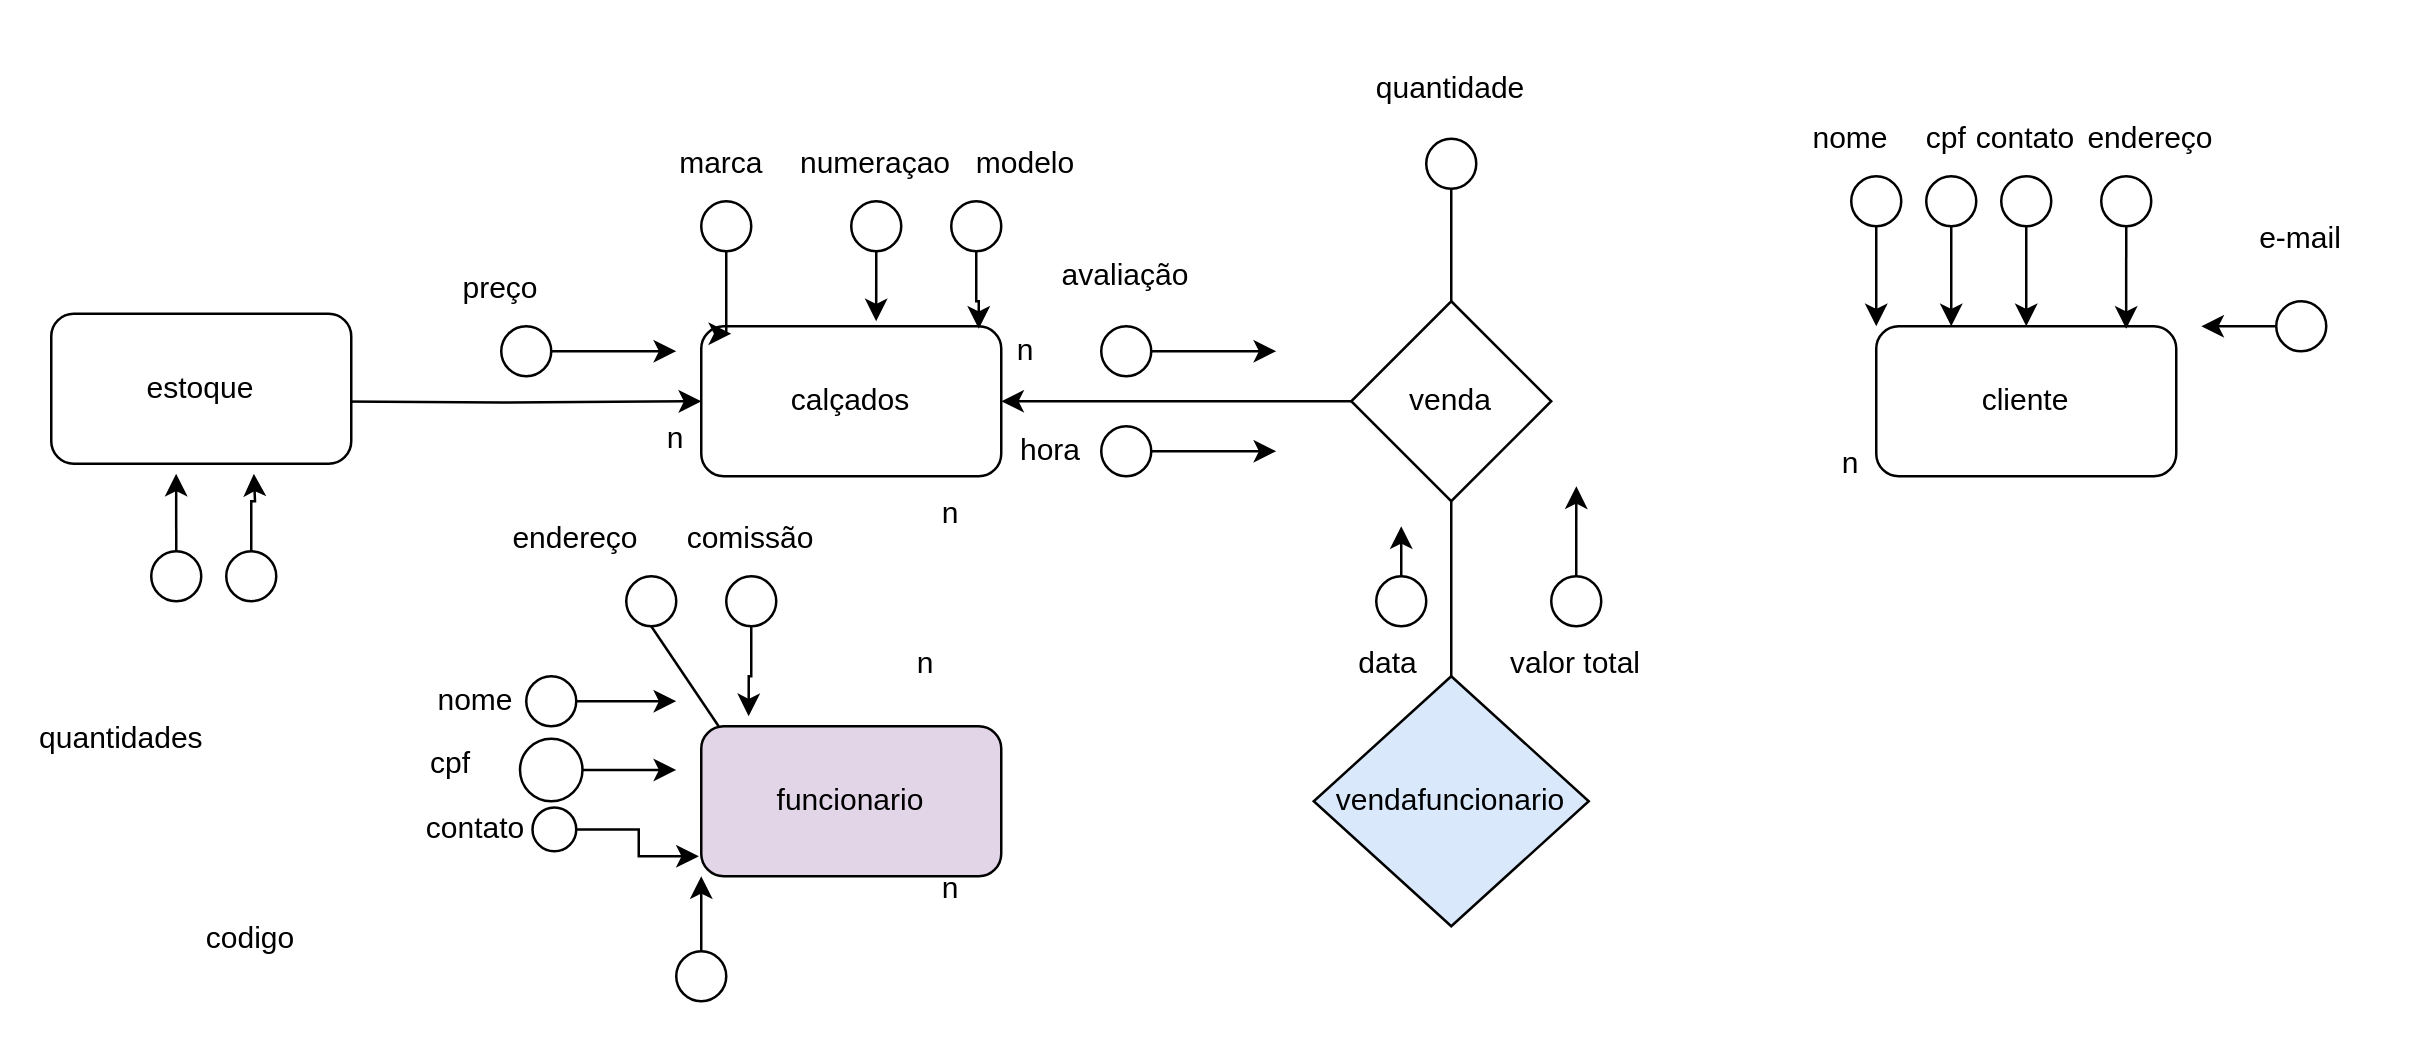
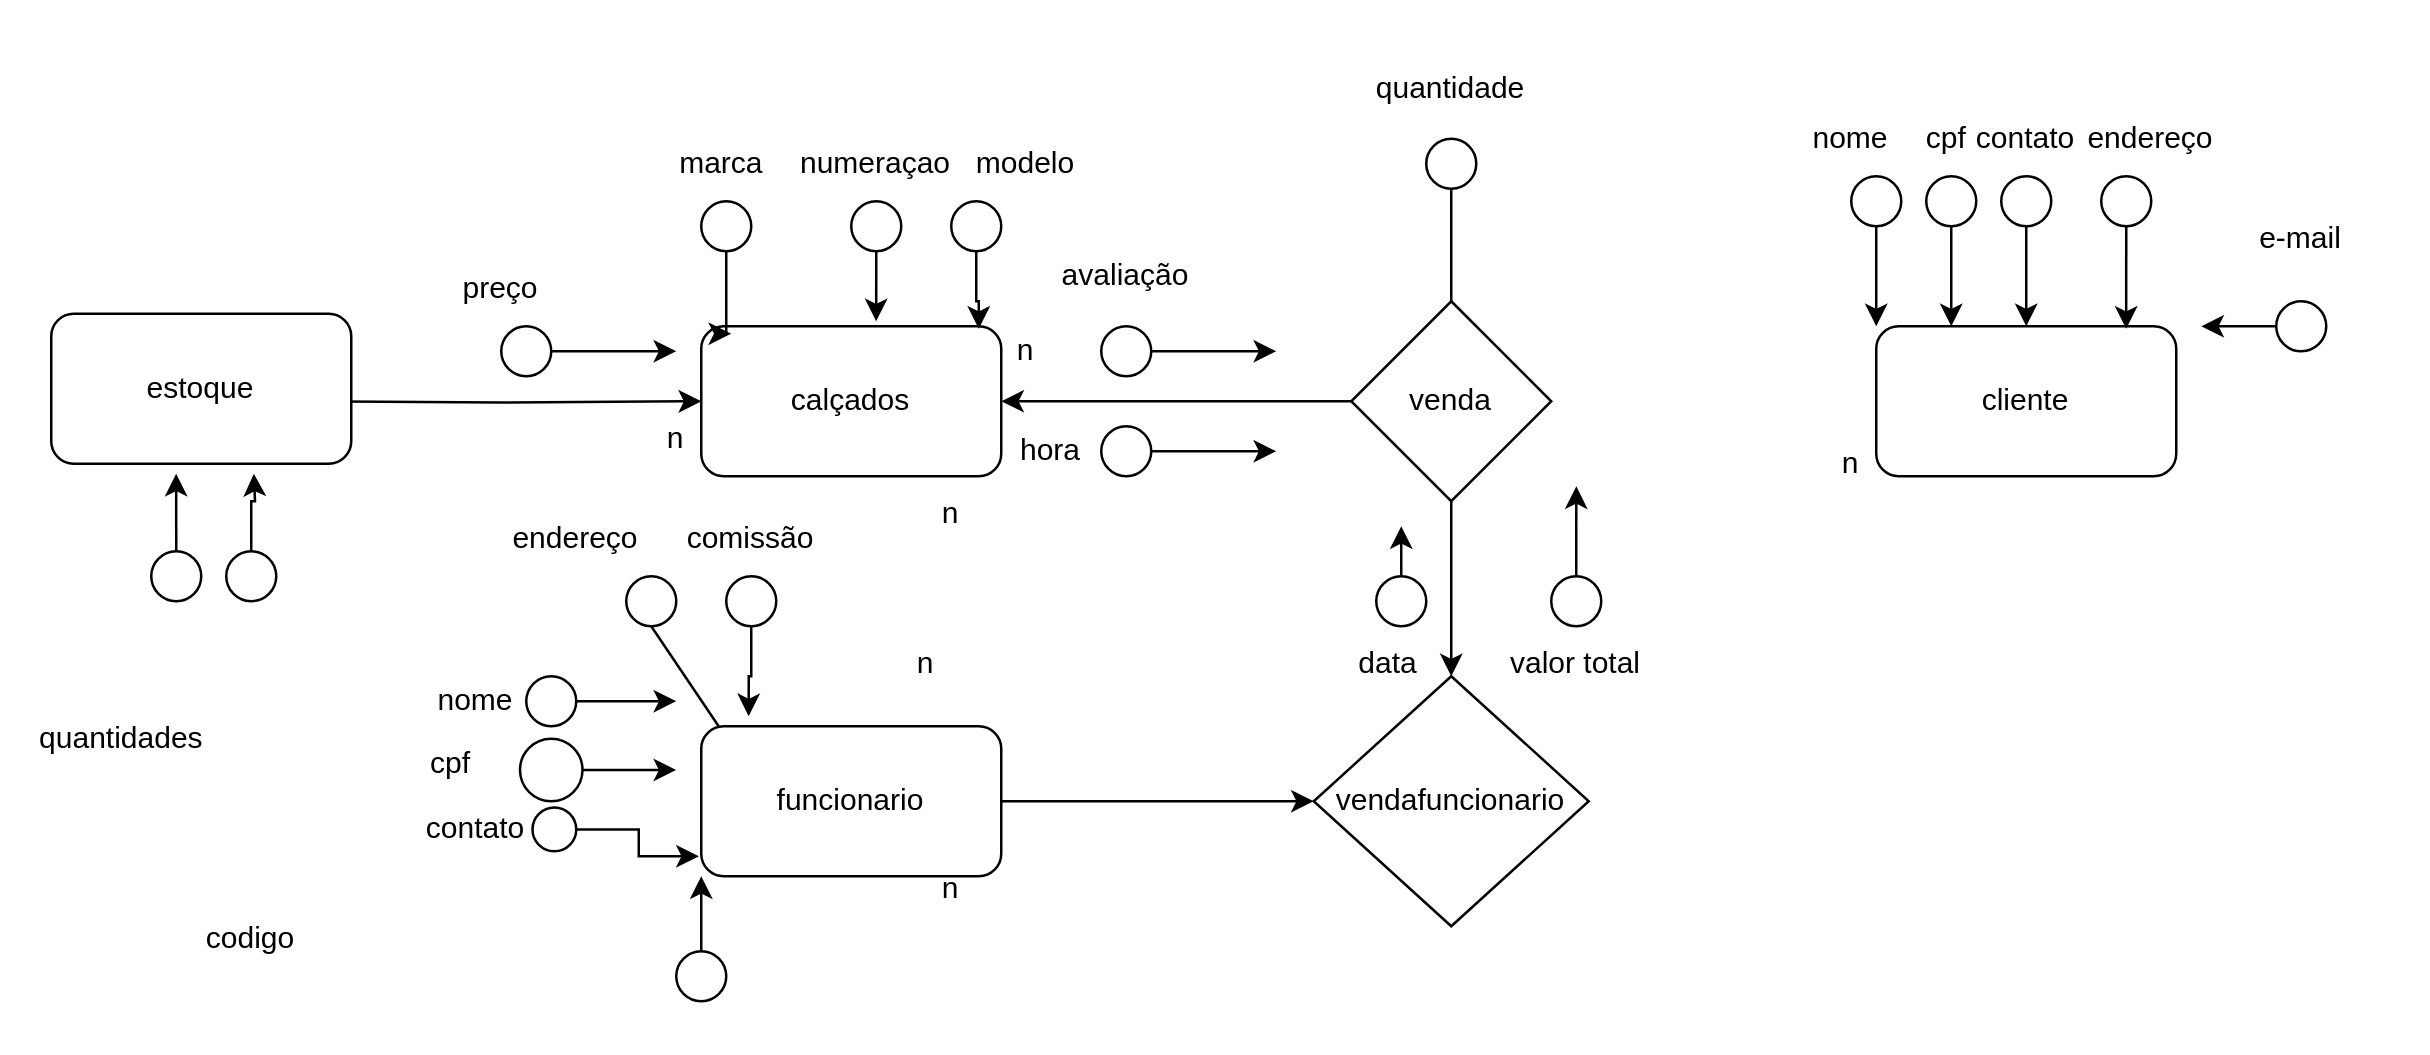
edge "venda" -- "vendafuncionario": arrowhead none -> classic
node "funcionario": fillcolor #e1d5e7 -> #ffffff
edge "funcionario" -> "vendafuncionario": added
node "vendafuncionario": fillcolor #dae8fc -> #ffffff
